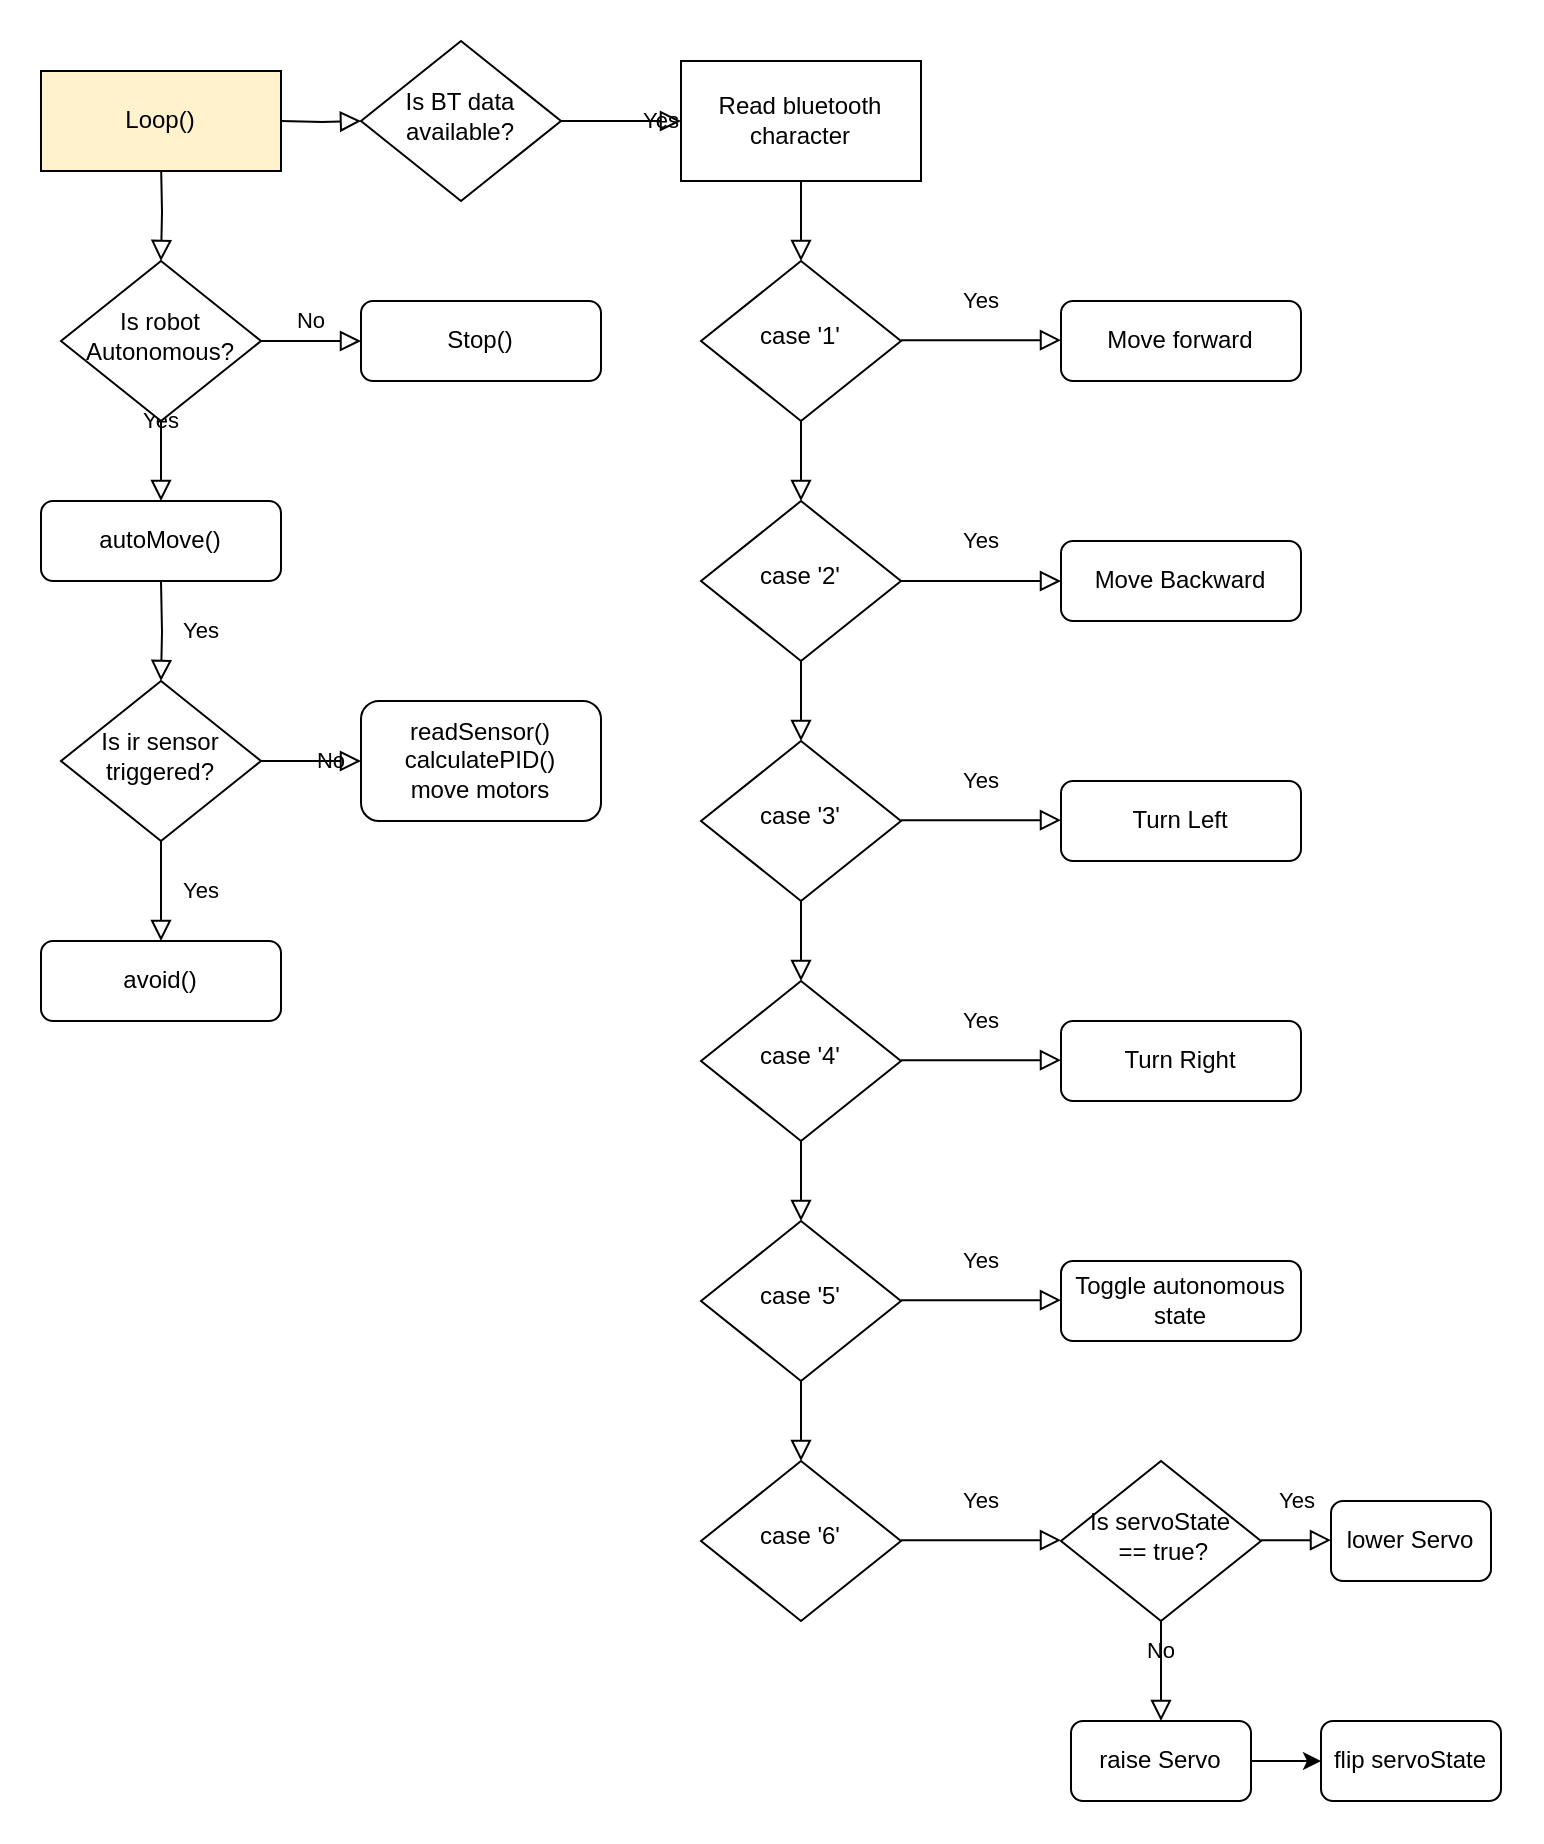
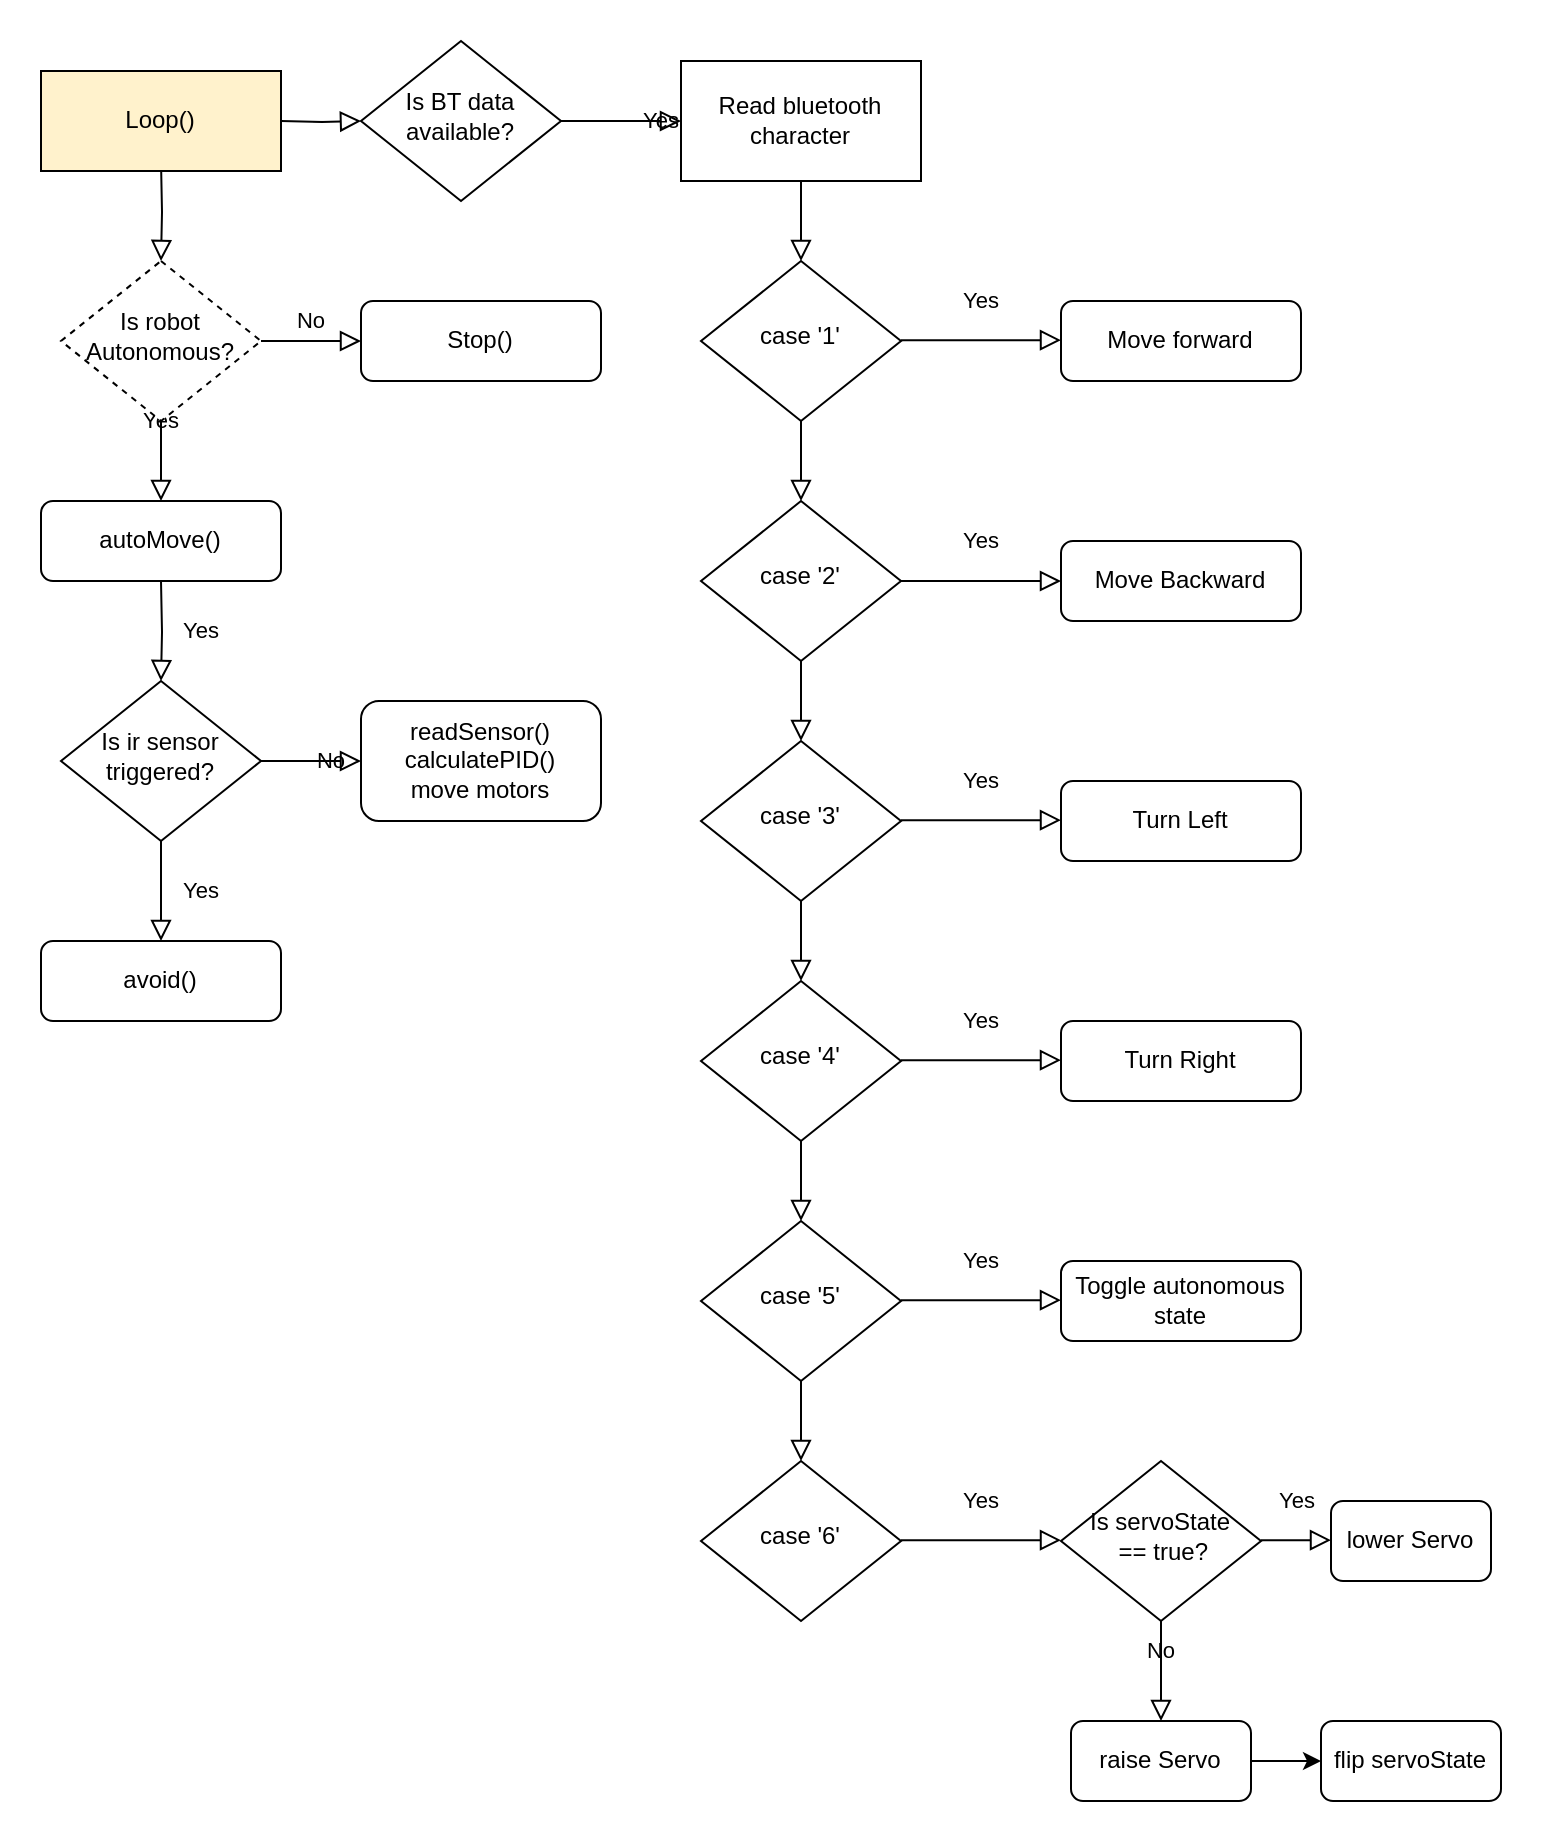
node "Is robot Autonomous?": style solid -> dashed
